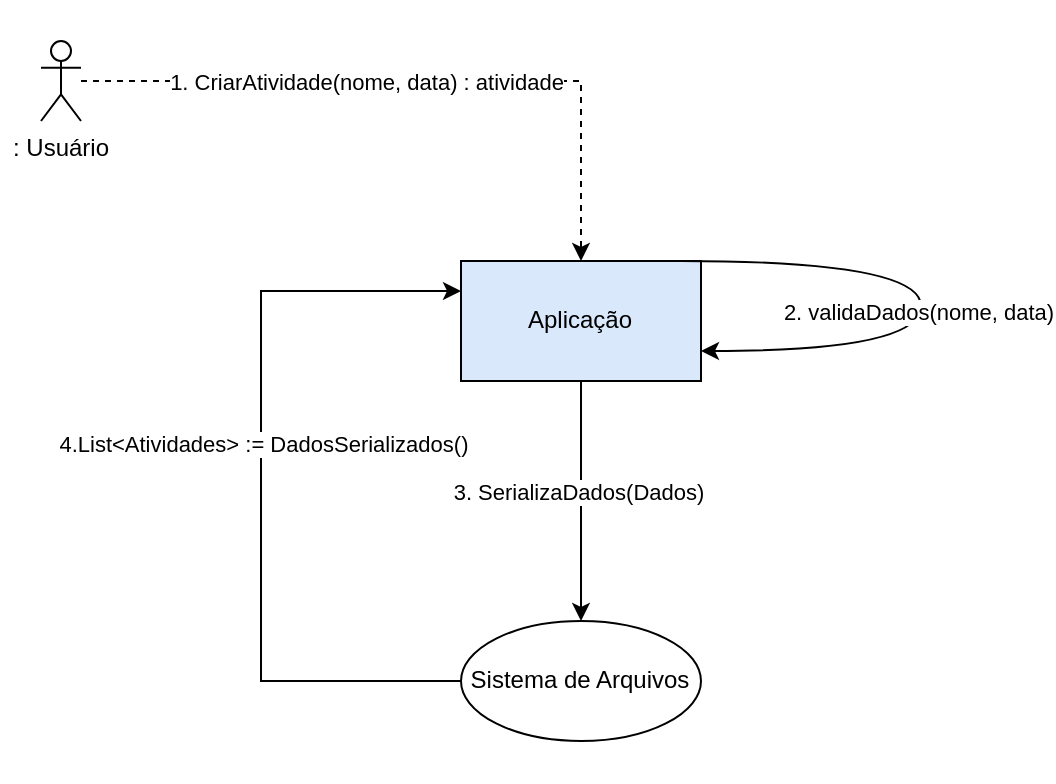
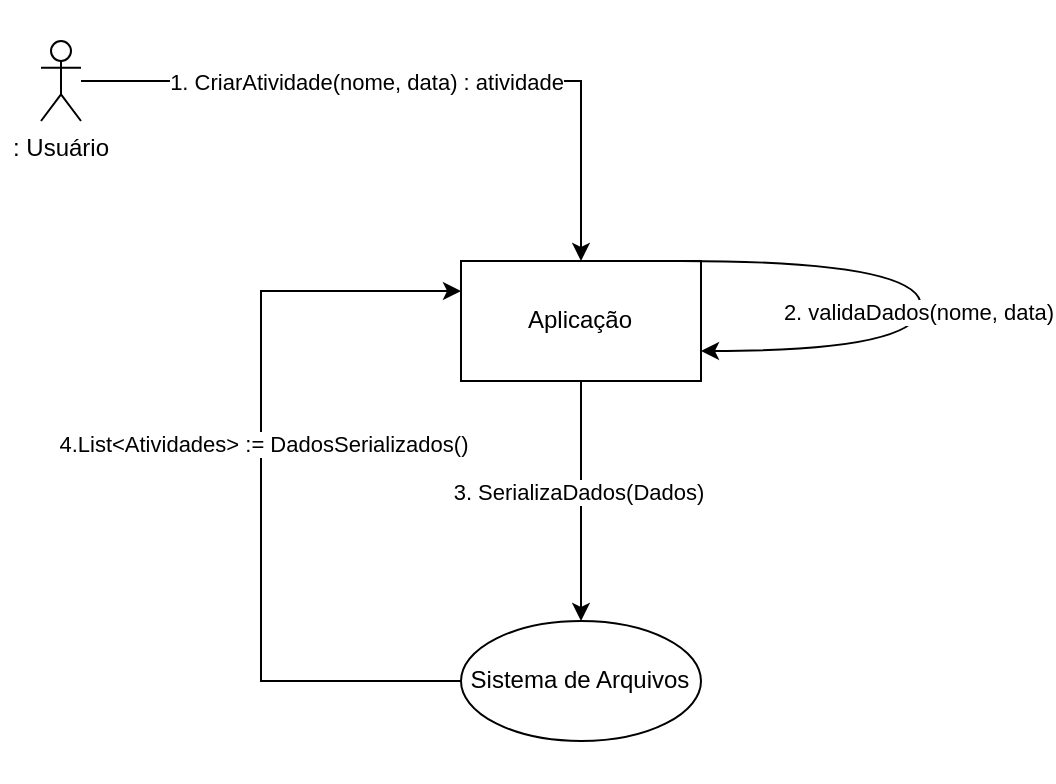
edge ": Usuário" -> "Aplicação": style dashed -> solid
node "Aplicação": fillcolor #dae8fc -> #ffffff
